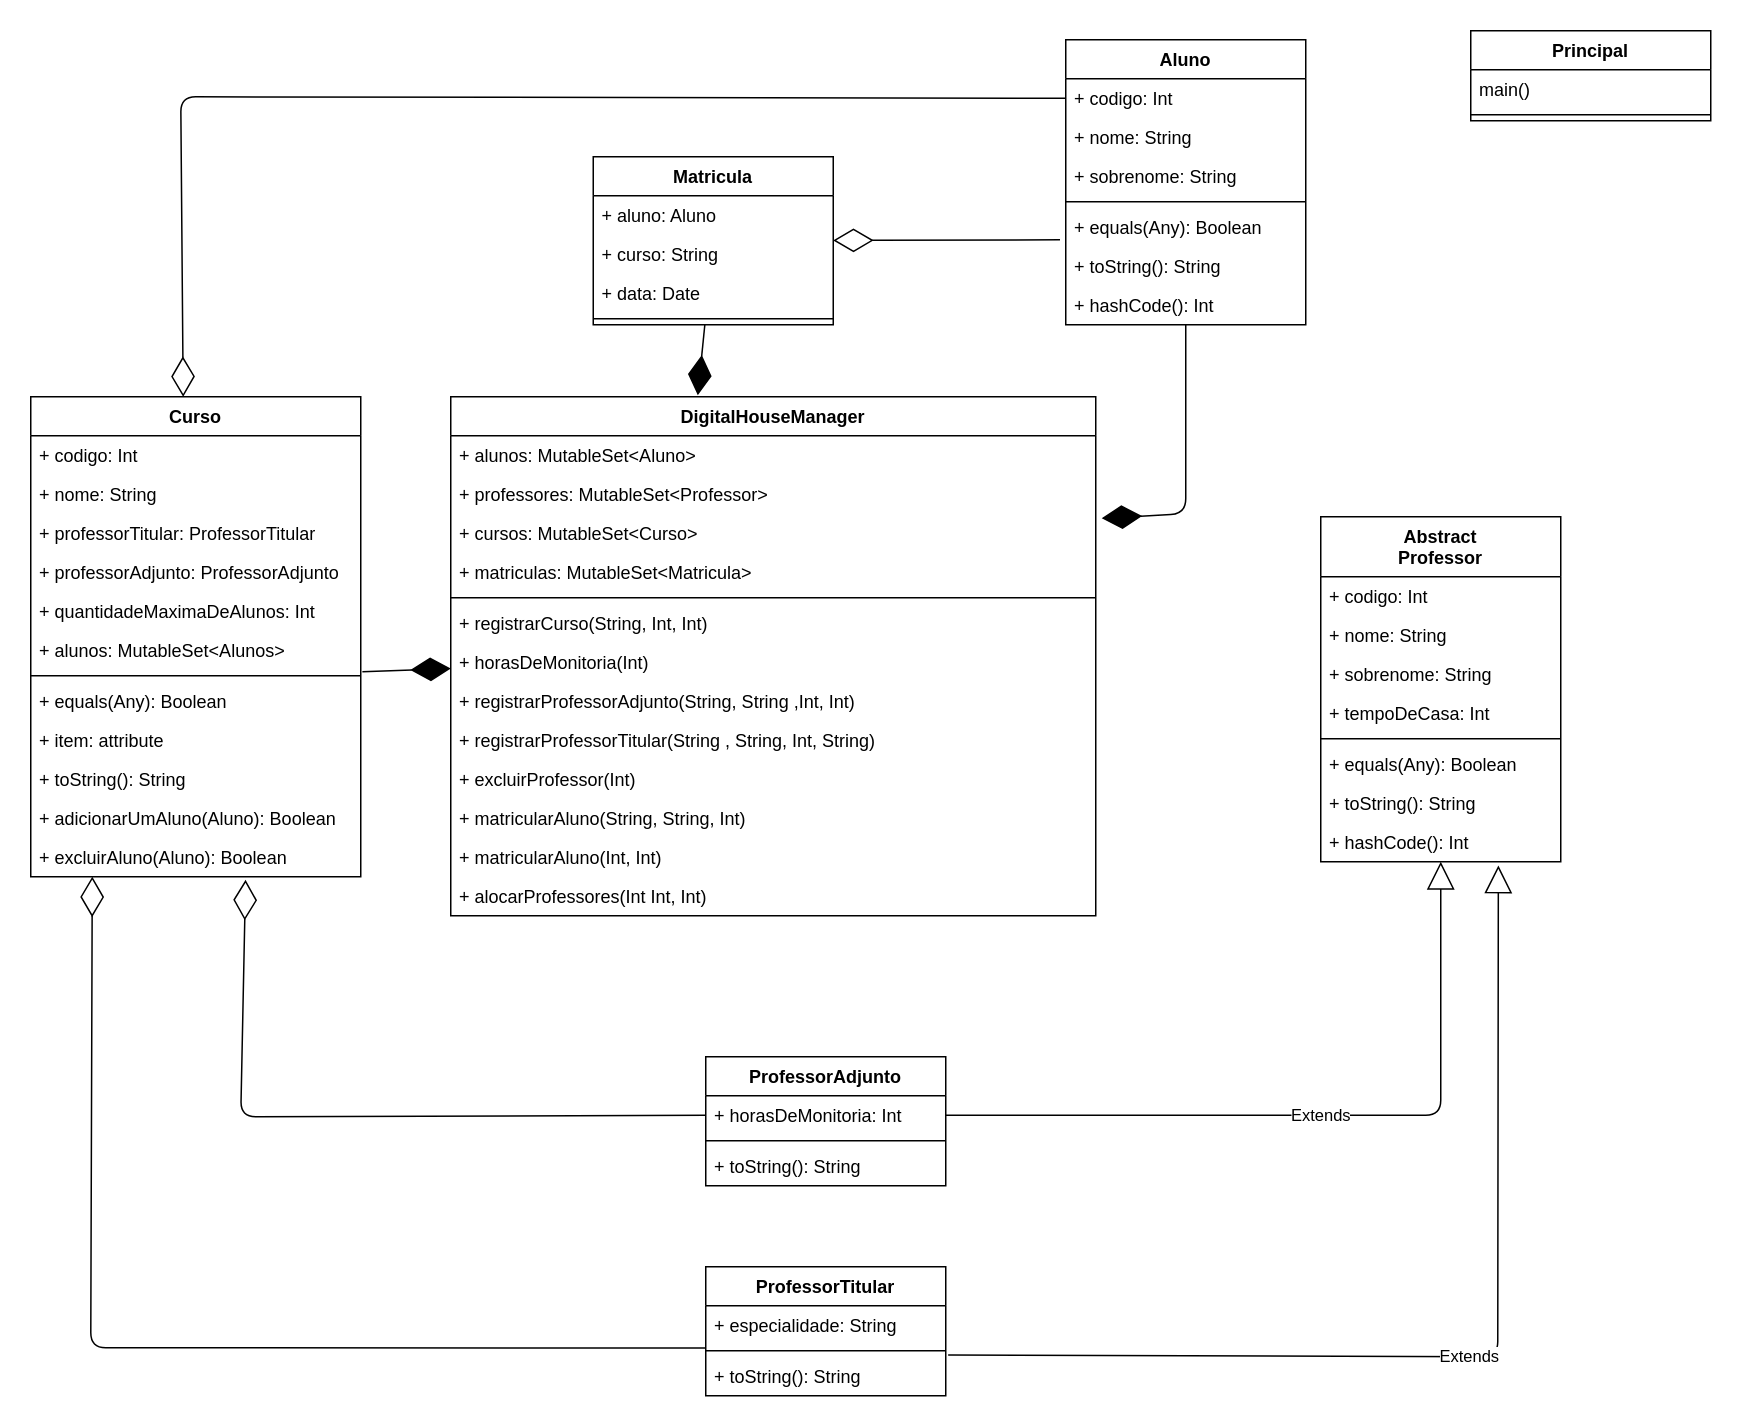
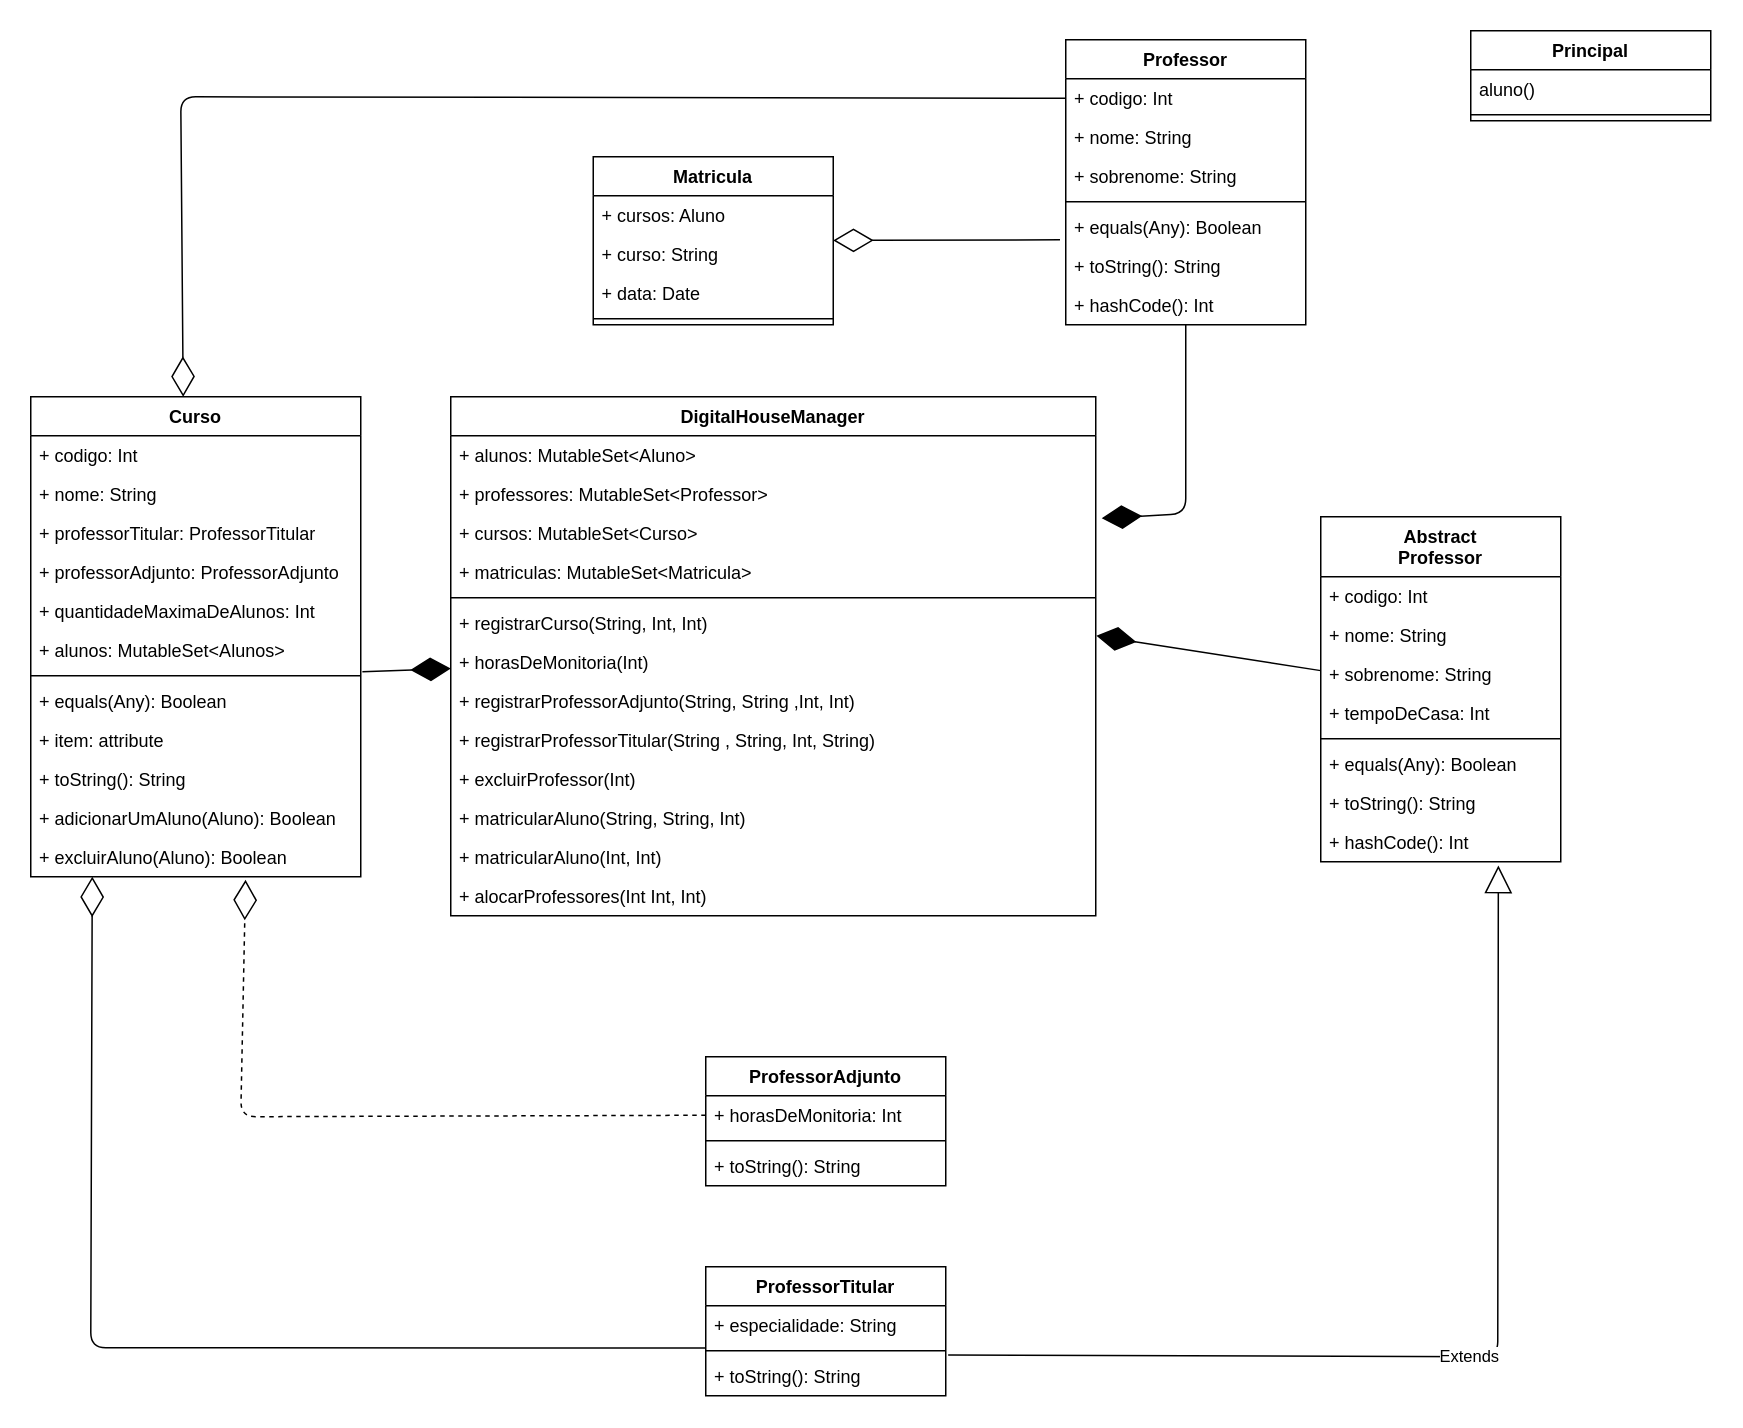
node "Aluno": label "Aluno" -> "Professor"
node "main()": label "main()" -> "aluno()"
node "+ aluno: Aluno": label "+ aluno: Aluno" -> "+ cursos: Aluno"
edge "Matricula" -> "DigitalHouseManager": removed
edge "Abstract Professor" -> "+ registrarCurso(String, Int, Int)": added
edge "+ horasDeMonitoria: Int" -> "Abstract Professor": removed, label "Extends"
edge "+ horasDeMonitoria: Int" -> "+ excluirAluno(Aluno): Boolean": style solid -> dashed
